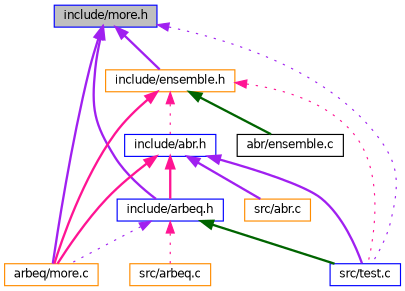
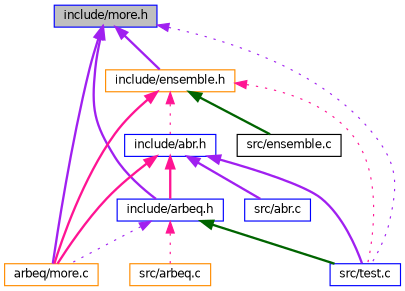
node "abr/ensemble.c": label "abr/ensemble.c" -> "src/ensemble.c"
node "src/abr.c": color darkorange -> blue
